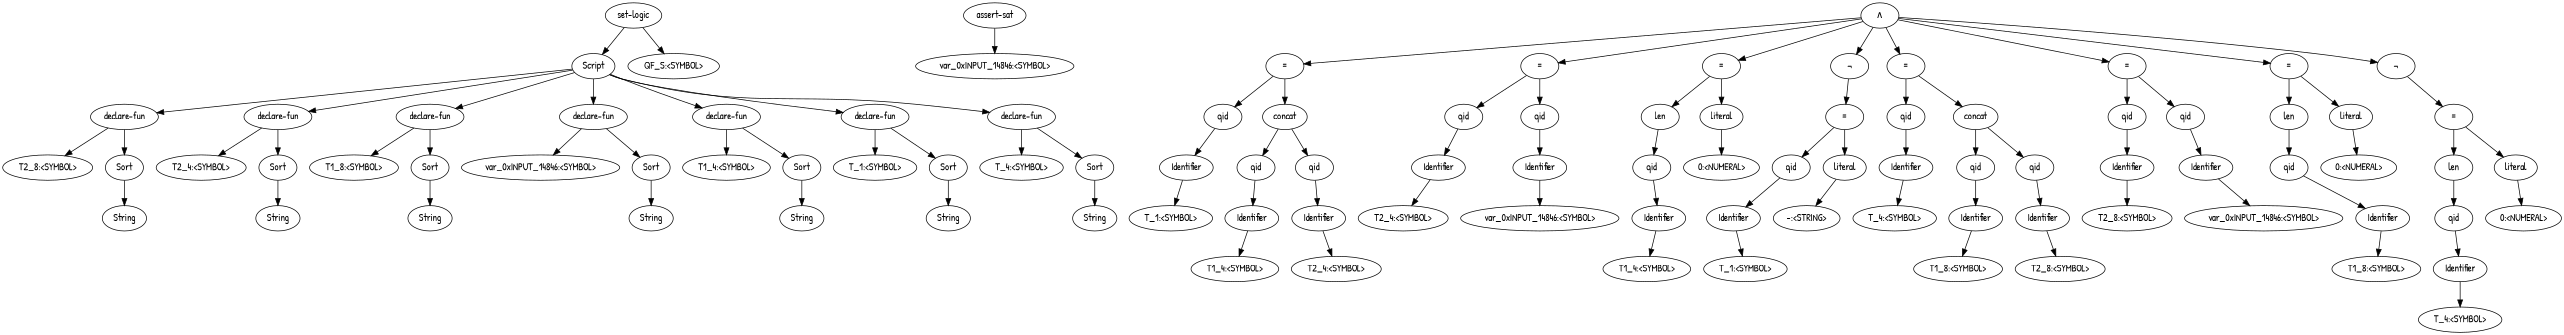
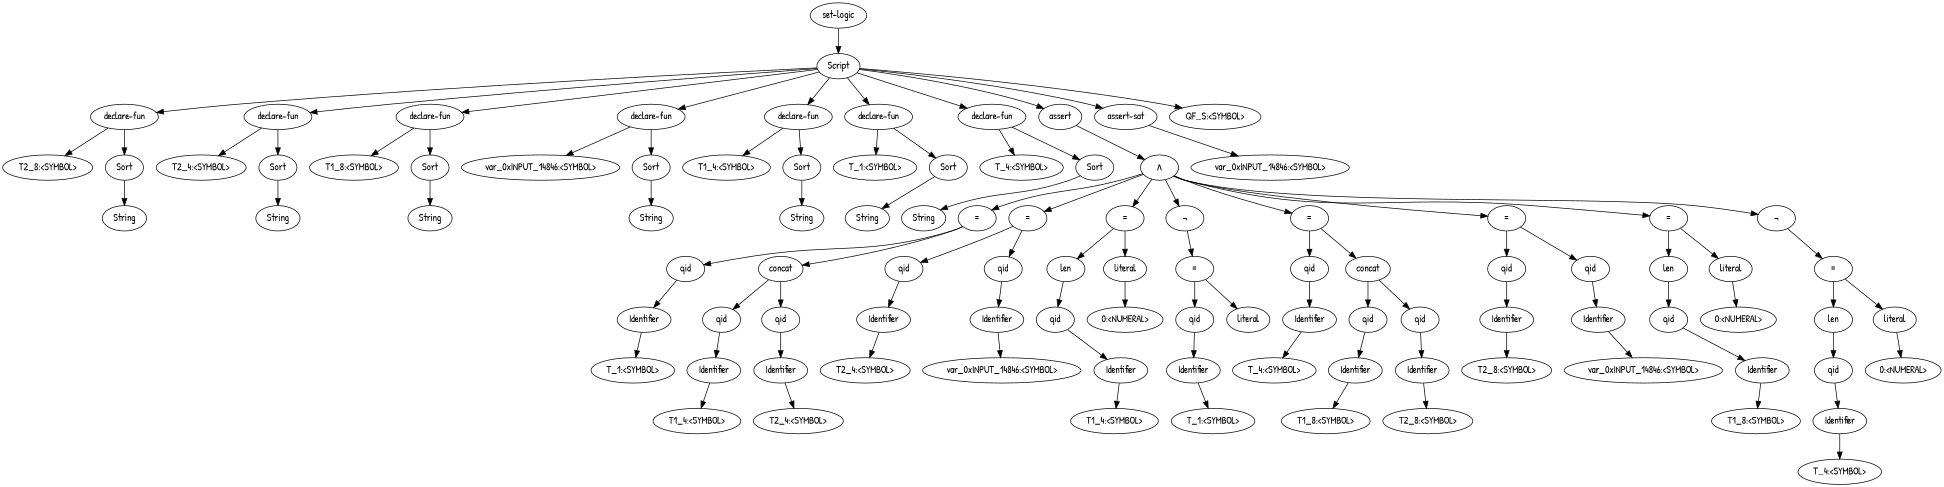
edge "set-logic" -> "QF_S:<SYMBOL>": now "Script" -> "QF_S:<SYMBOL>"
edge "Script" -> "assert-sat": added
node "assert": added
node "-:<STRING>": removed
